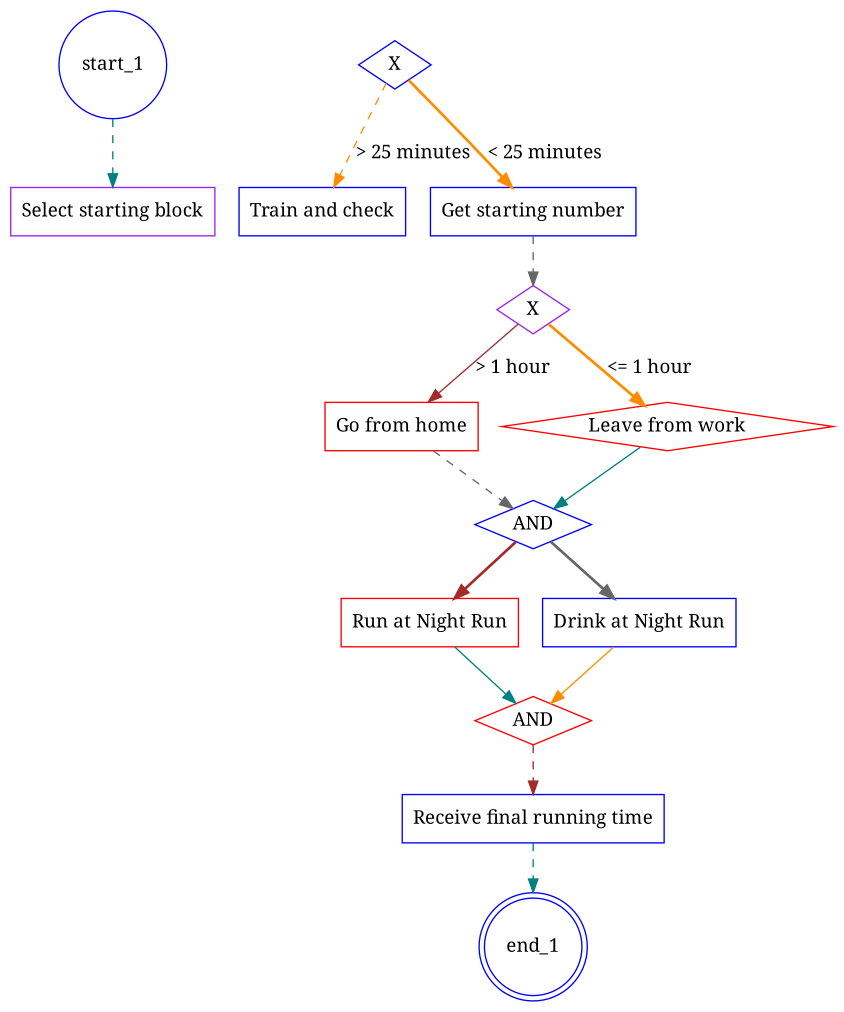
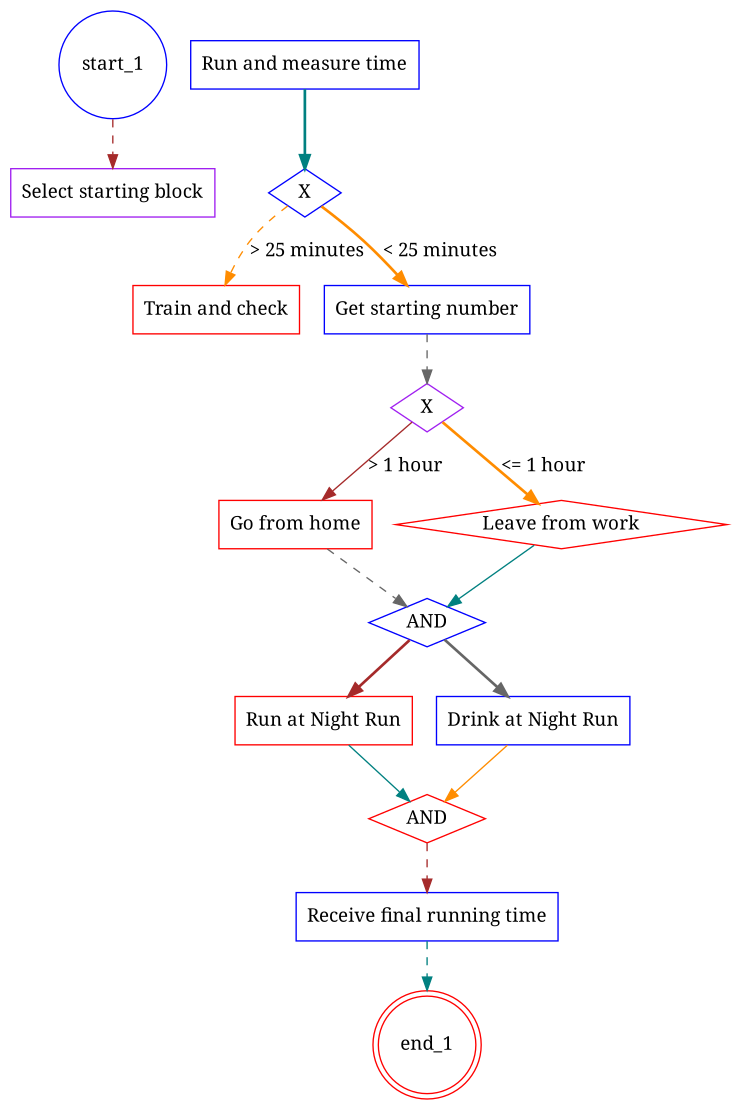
node "Run and measure time": added
edge "start_1" -> "Select starting block": color teal -> brown
node "Train and check": color blue -> red
node "end_1": color blue -> red
